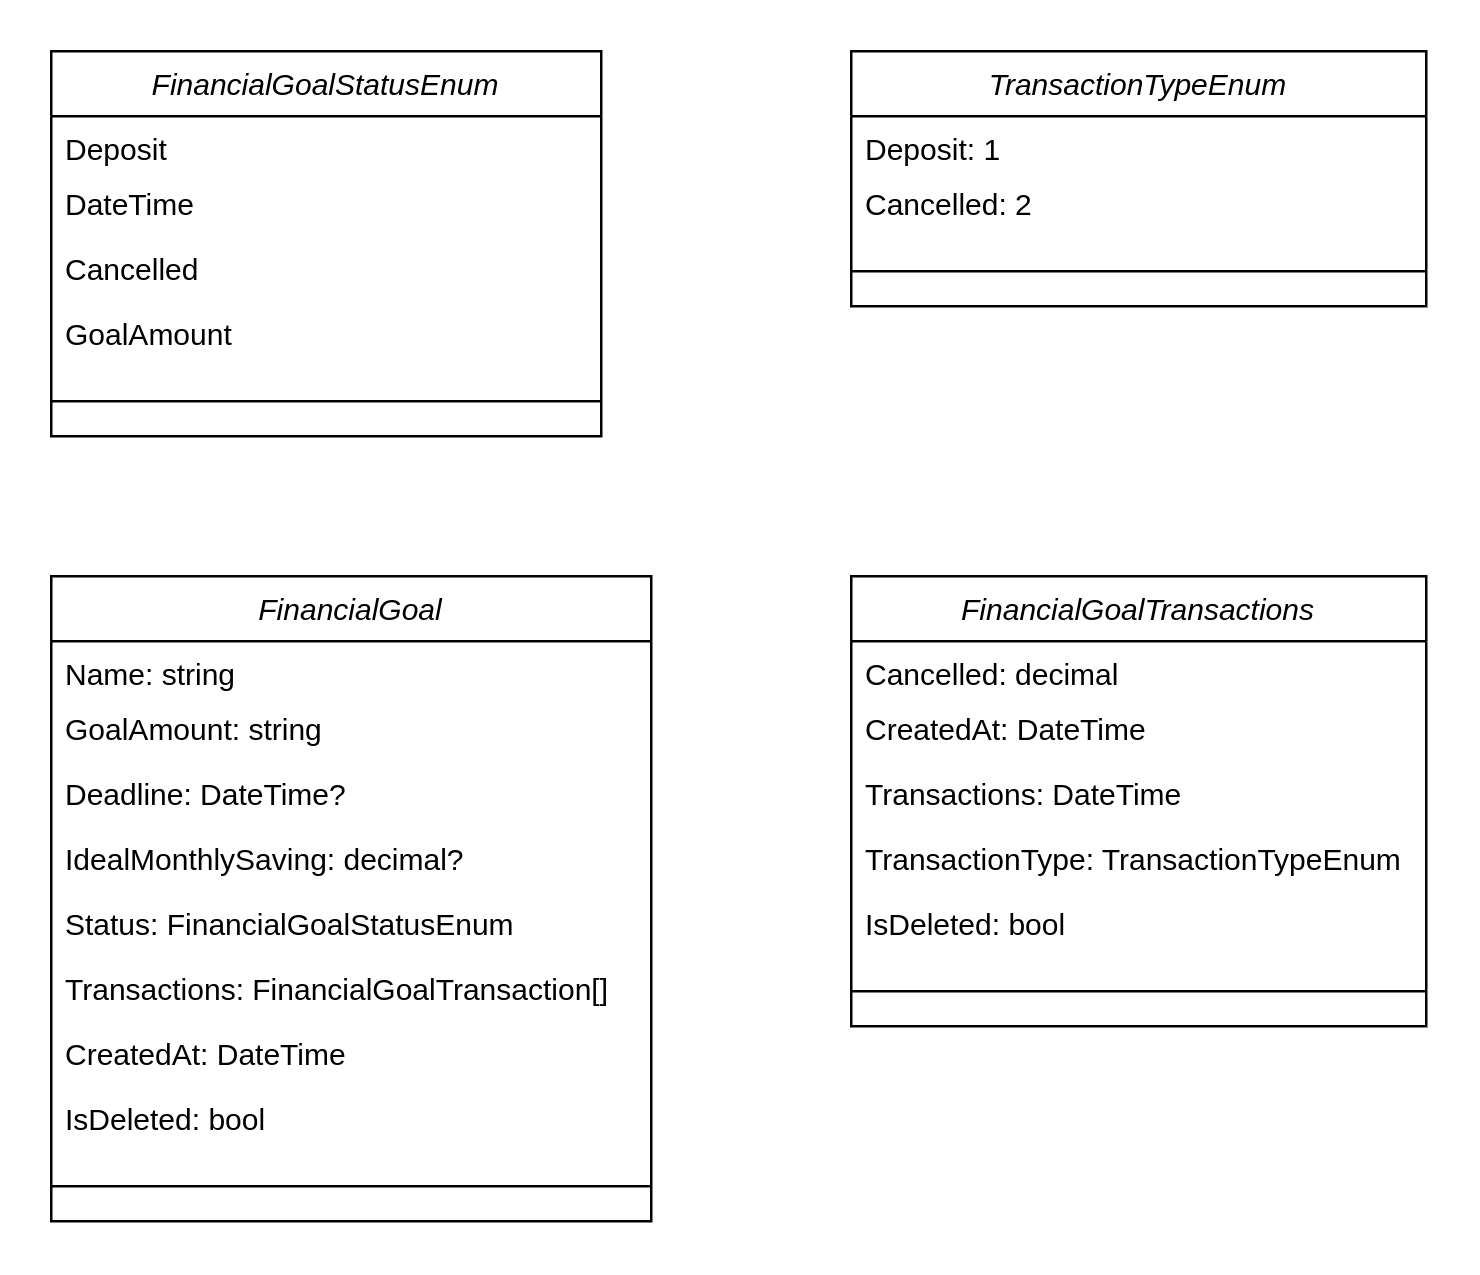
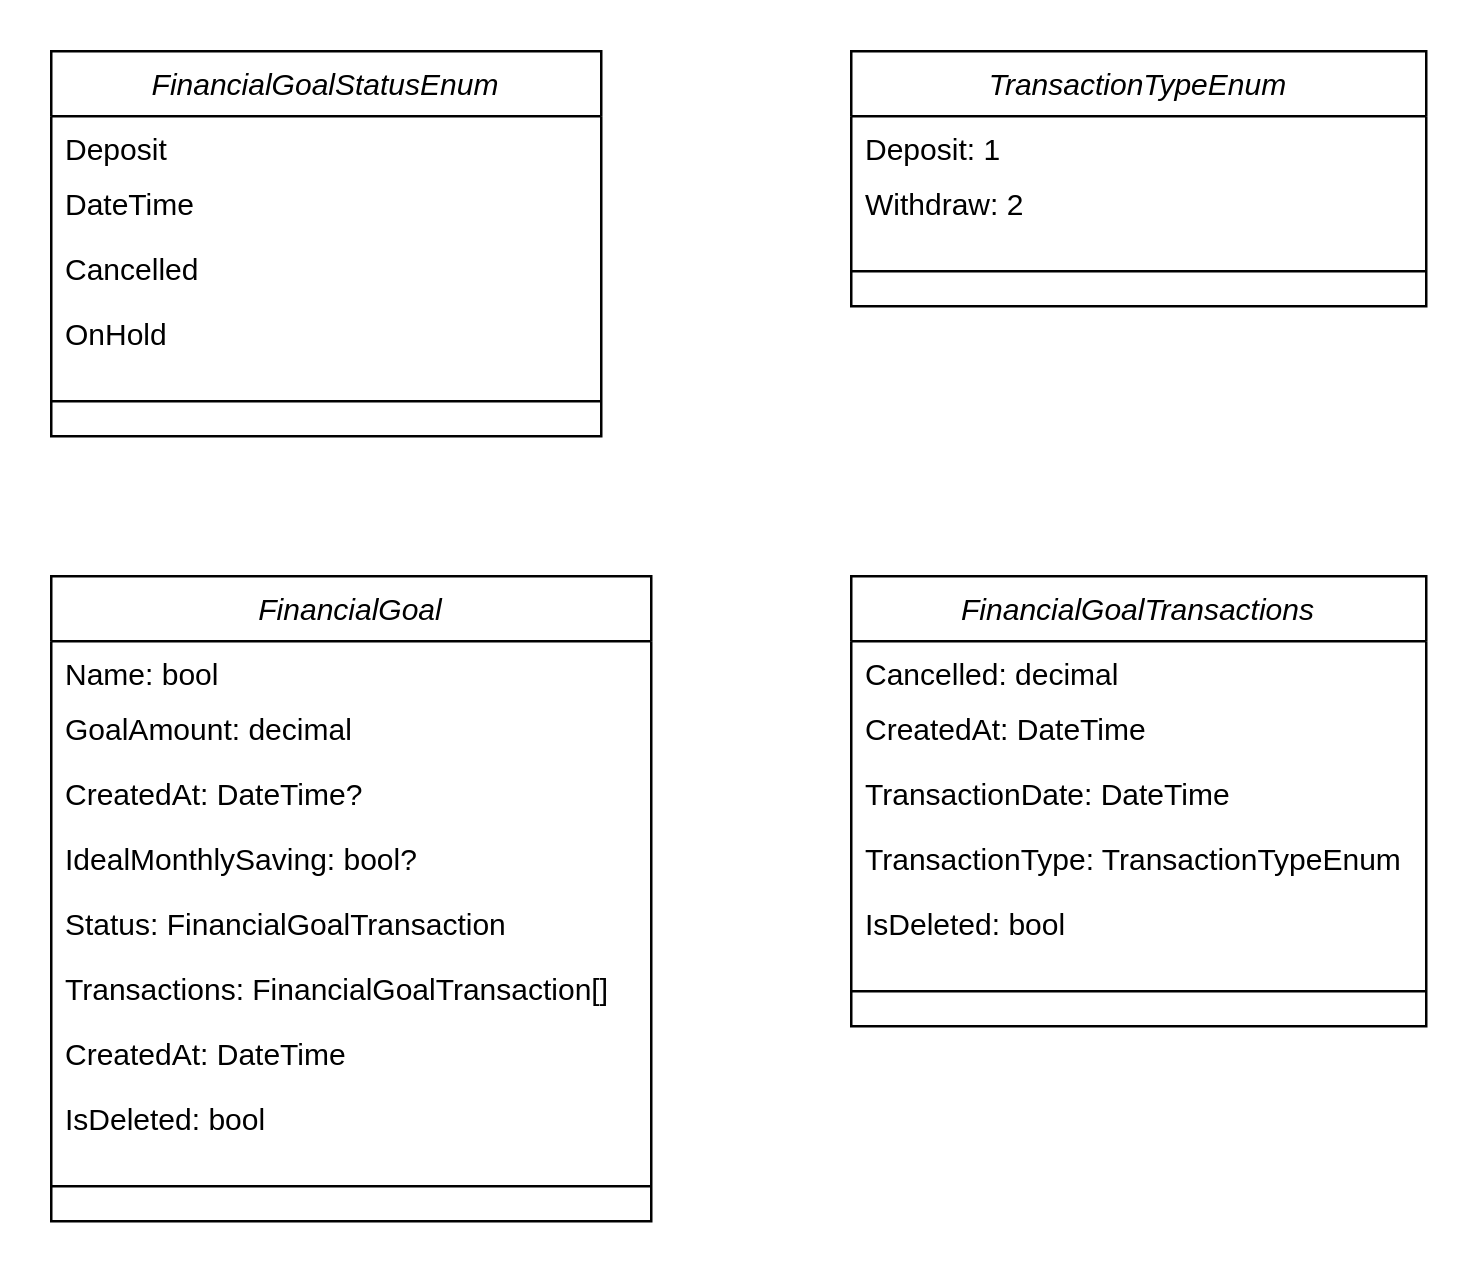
node "Cancelled: 2": label "Cancelled: 2" -> "Withdraw: 2"
node "GoalAmount": label "GoalAmount" -> "OnHold"
node "Name: string": label "Name: string" -> "Name: bool"
node "GoalAmount: string": label "GoalAmount: string" -> "GoalAmount: decimal"
node "Deadline: DateTime?": label "Deadline: DateTime?" -> "CreatedAt: DateTime?"
node "Transactions: DateTime": label "Transactions: DateTime" -> "TransactionDate: DateTime"
node "IdealMonthlySaving: decimal?": label "IdealMonthlySaving: decimal?" -> "IdealMonthlySaving: bool?"
node "Status: FinancialGoalStatusEnum": label "Status: FinancialGoalStatusEnum" -> "Status: FinancialGoalTransaction"
